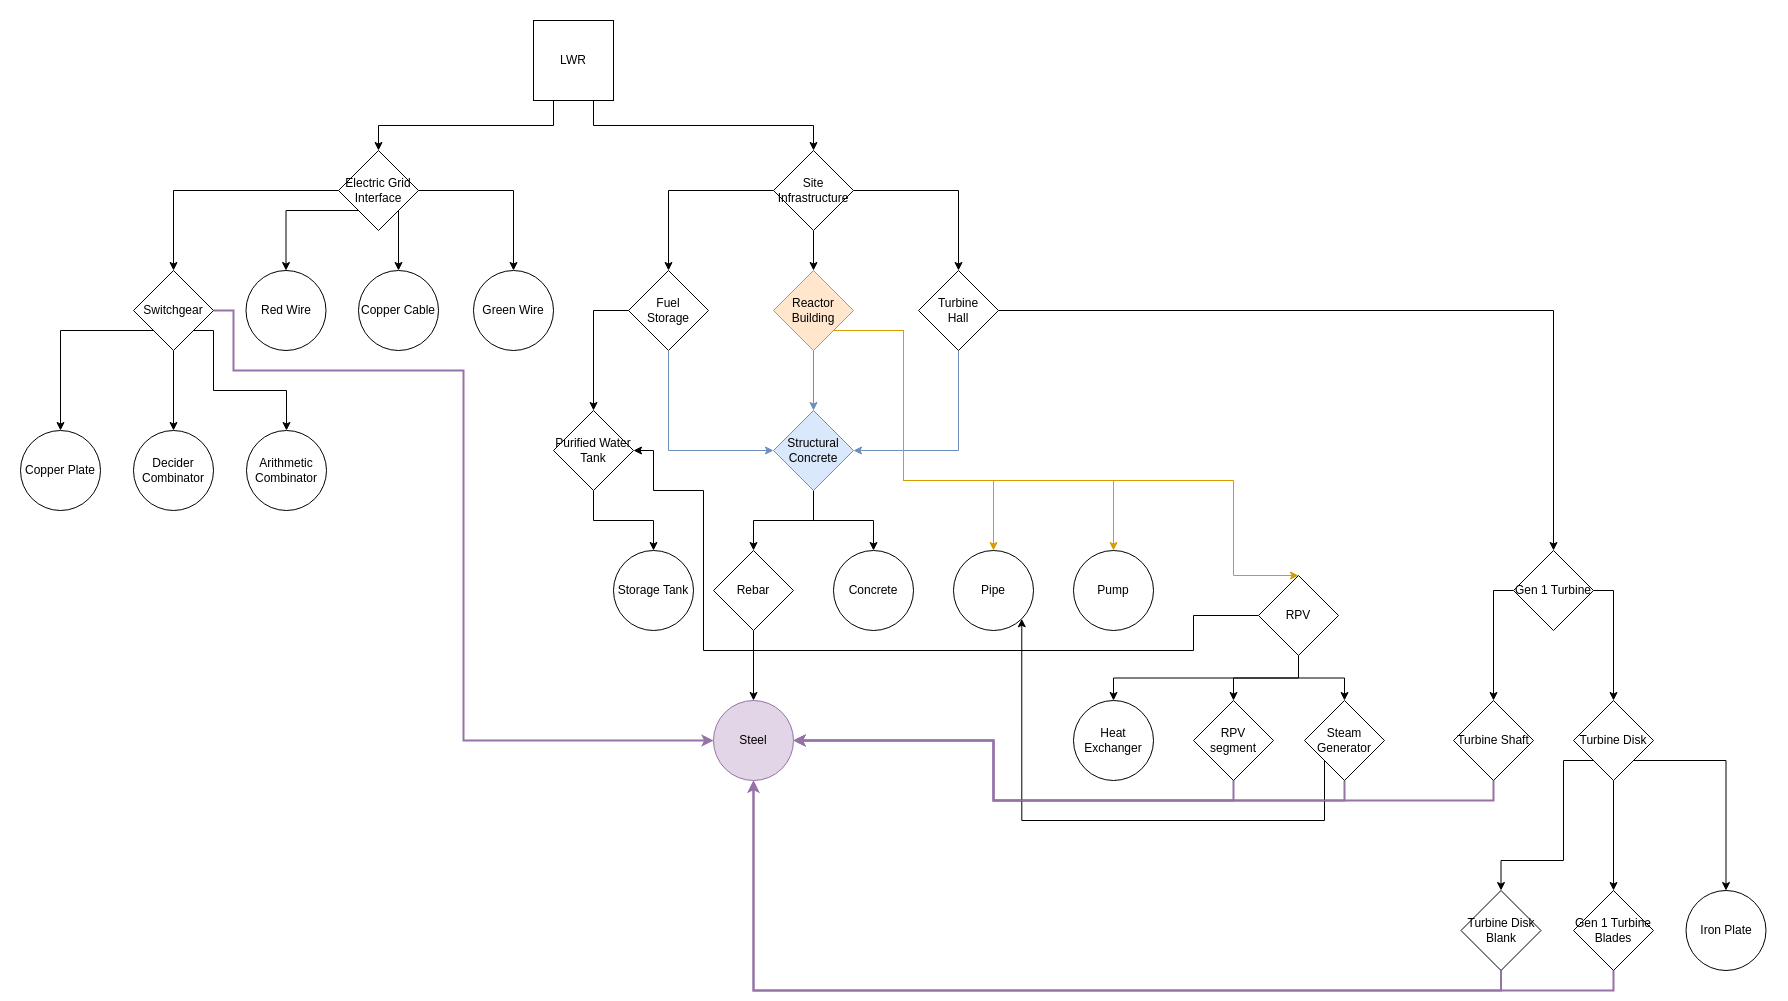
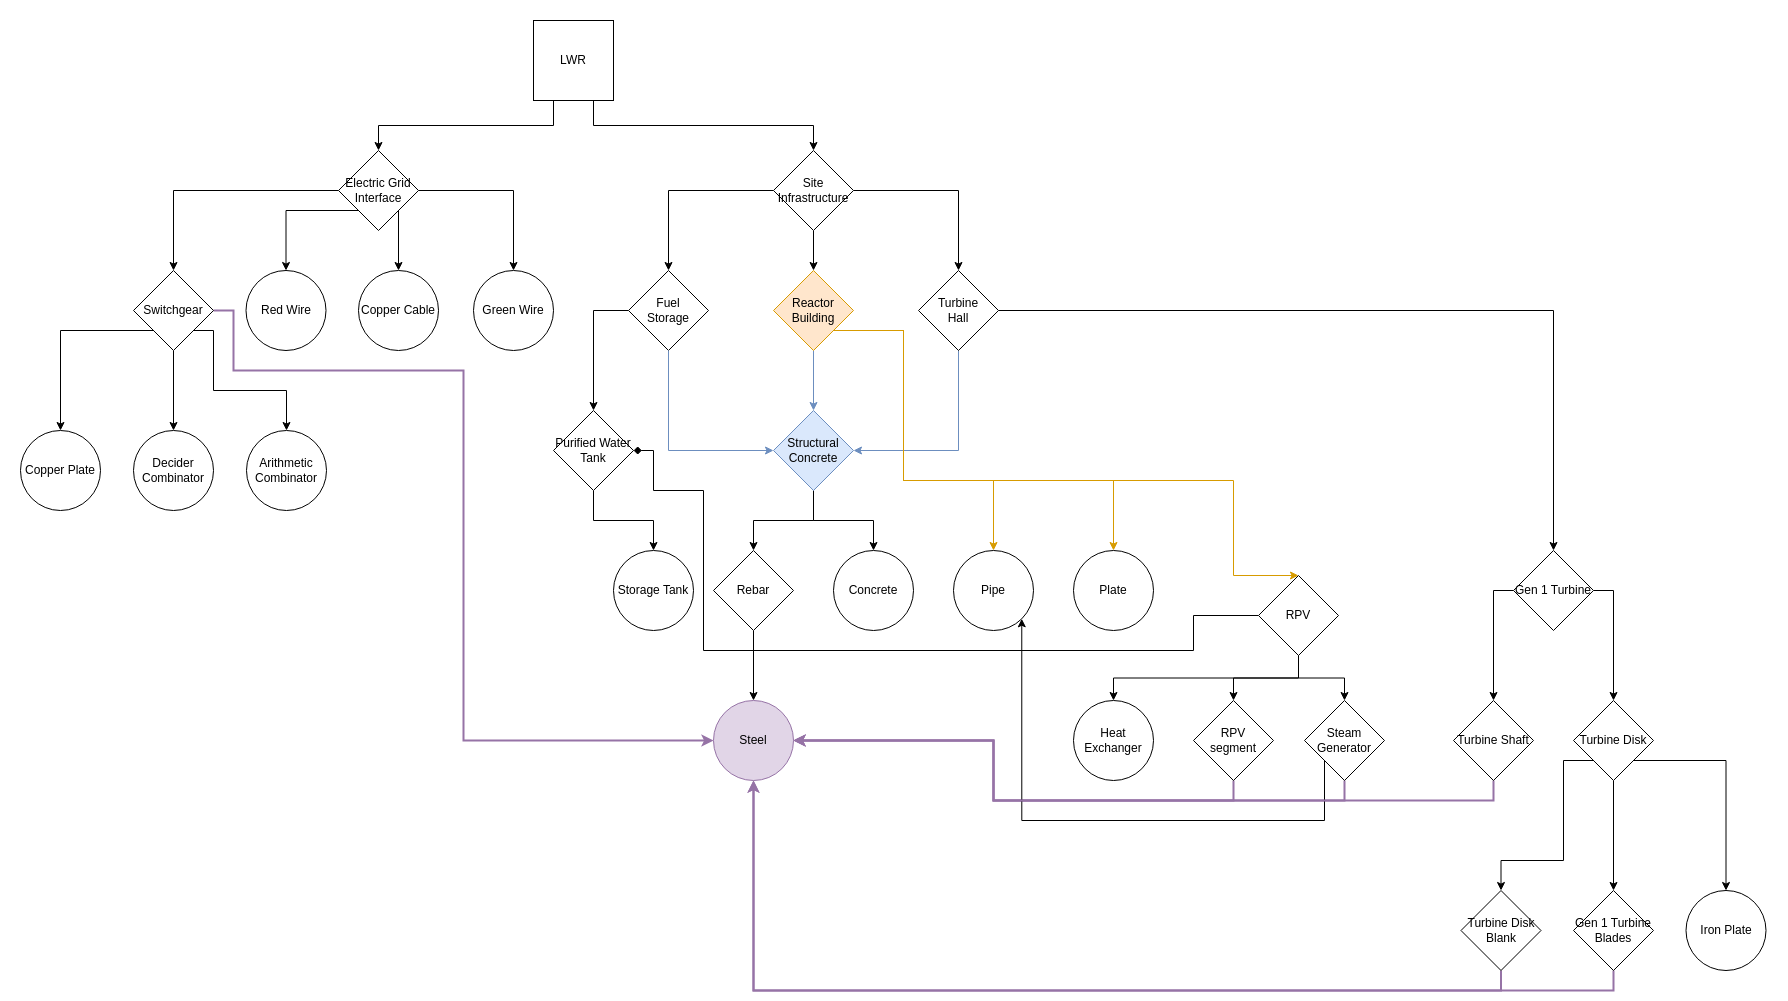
edge "RPV" -> "Purified Water Tank": arrowhead classic -> diamond
node "Pump": label "Pump" -> "Plate"
